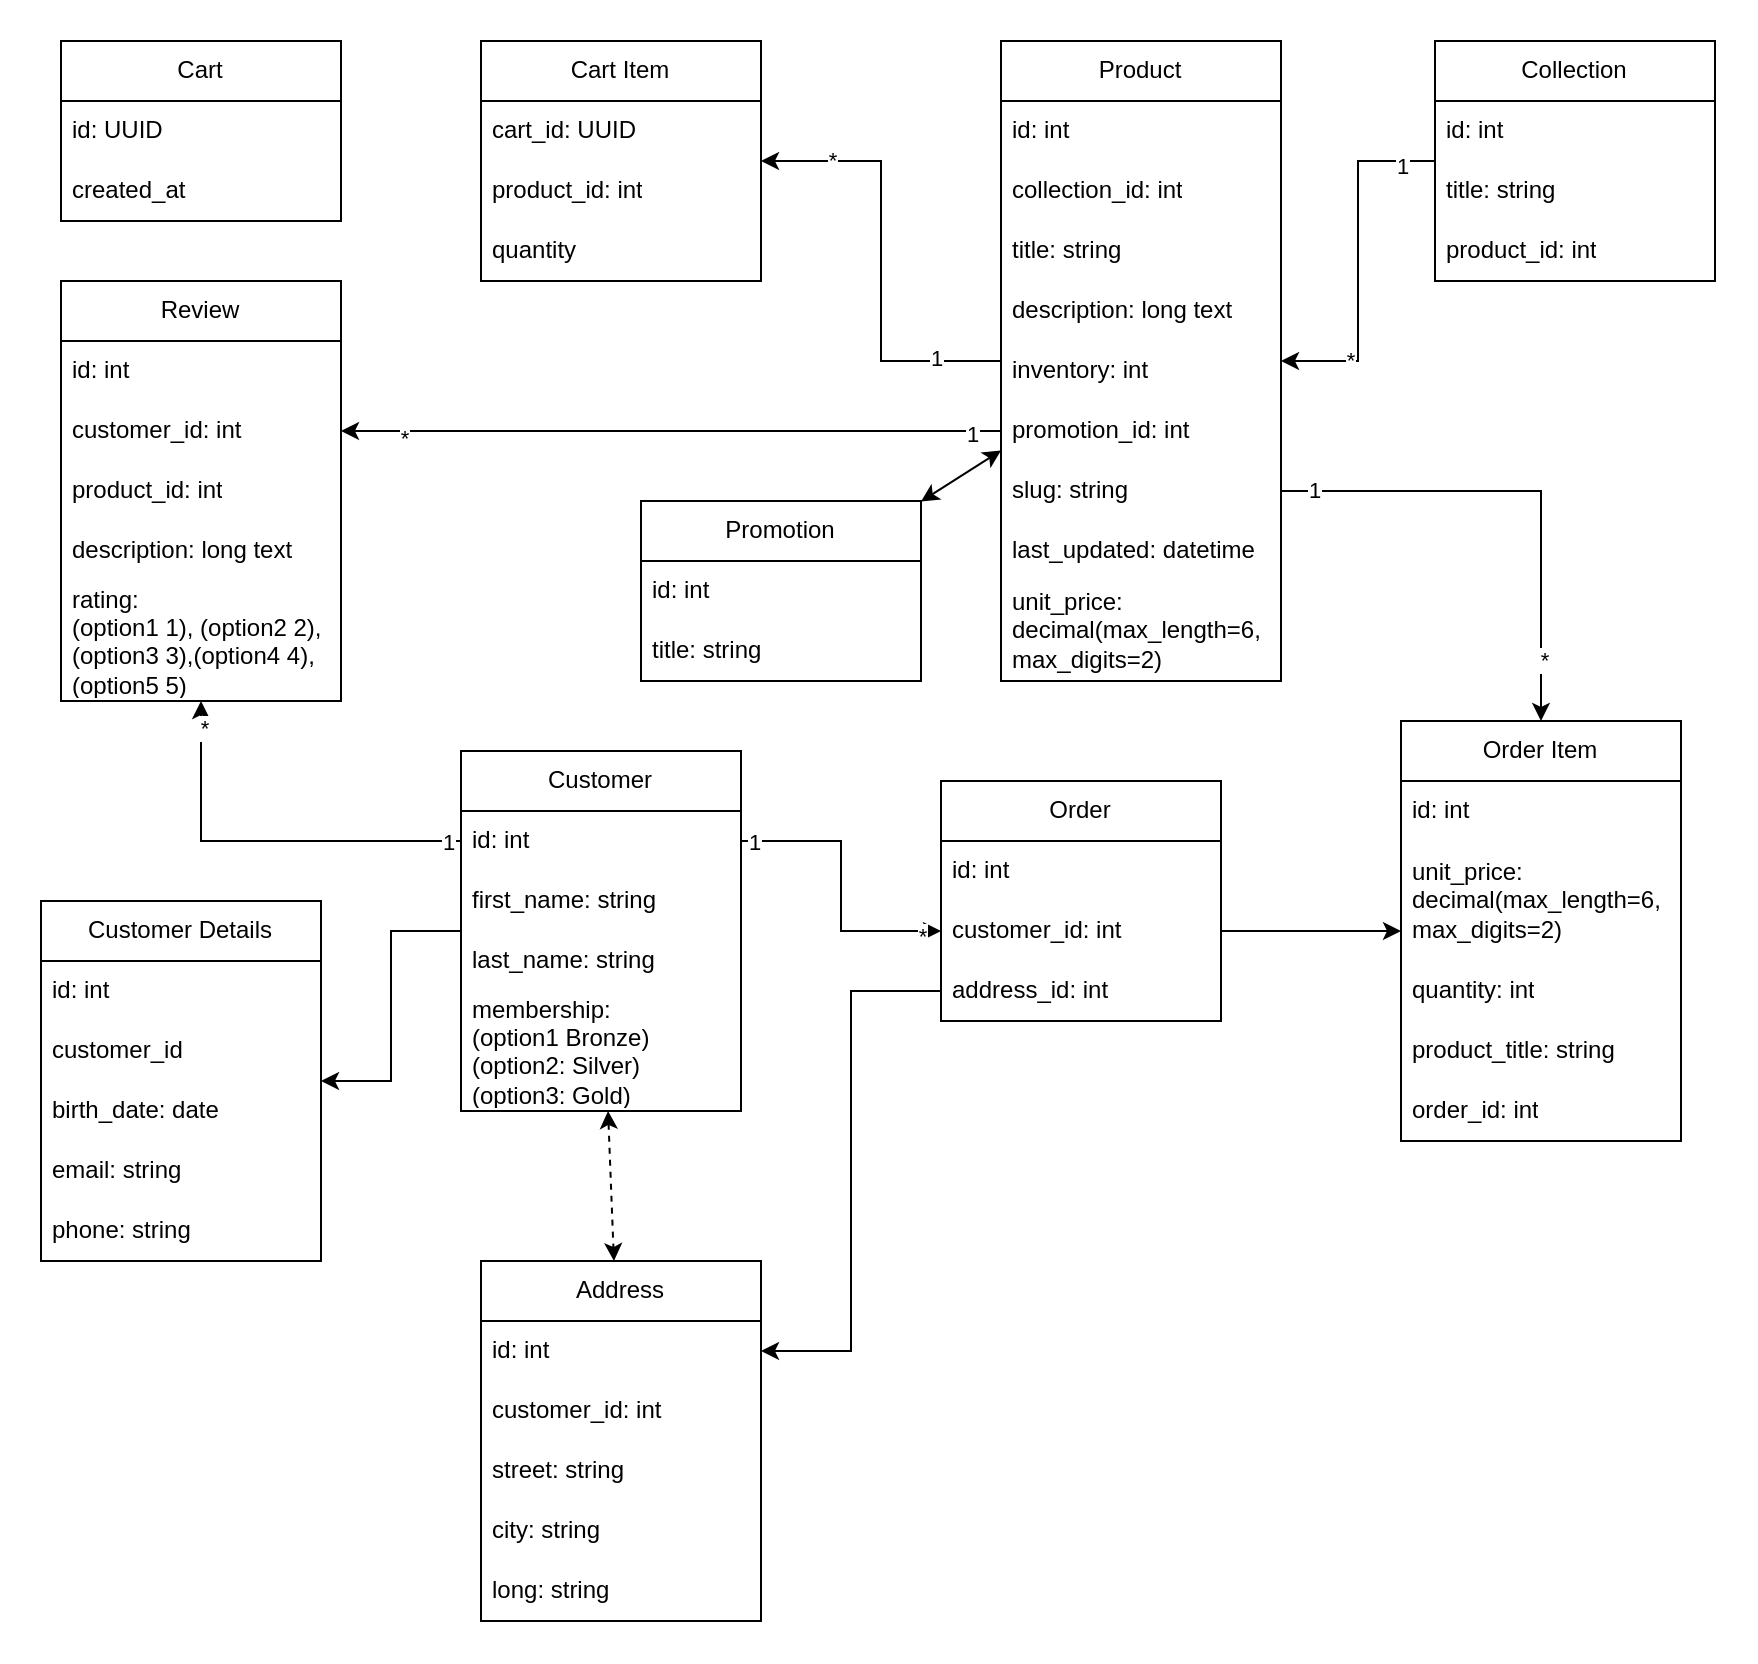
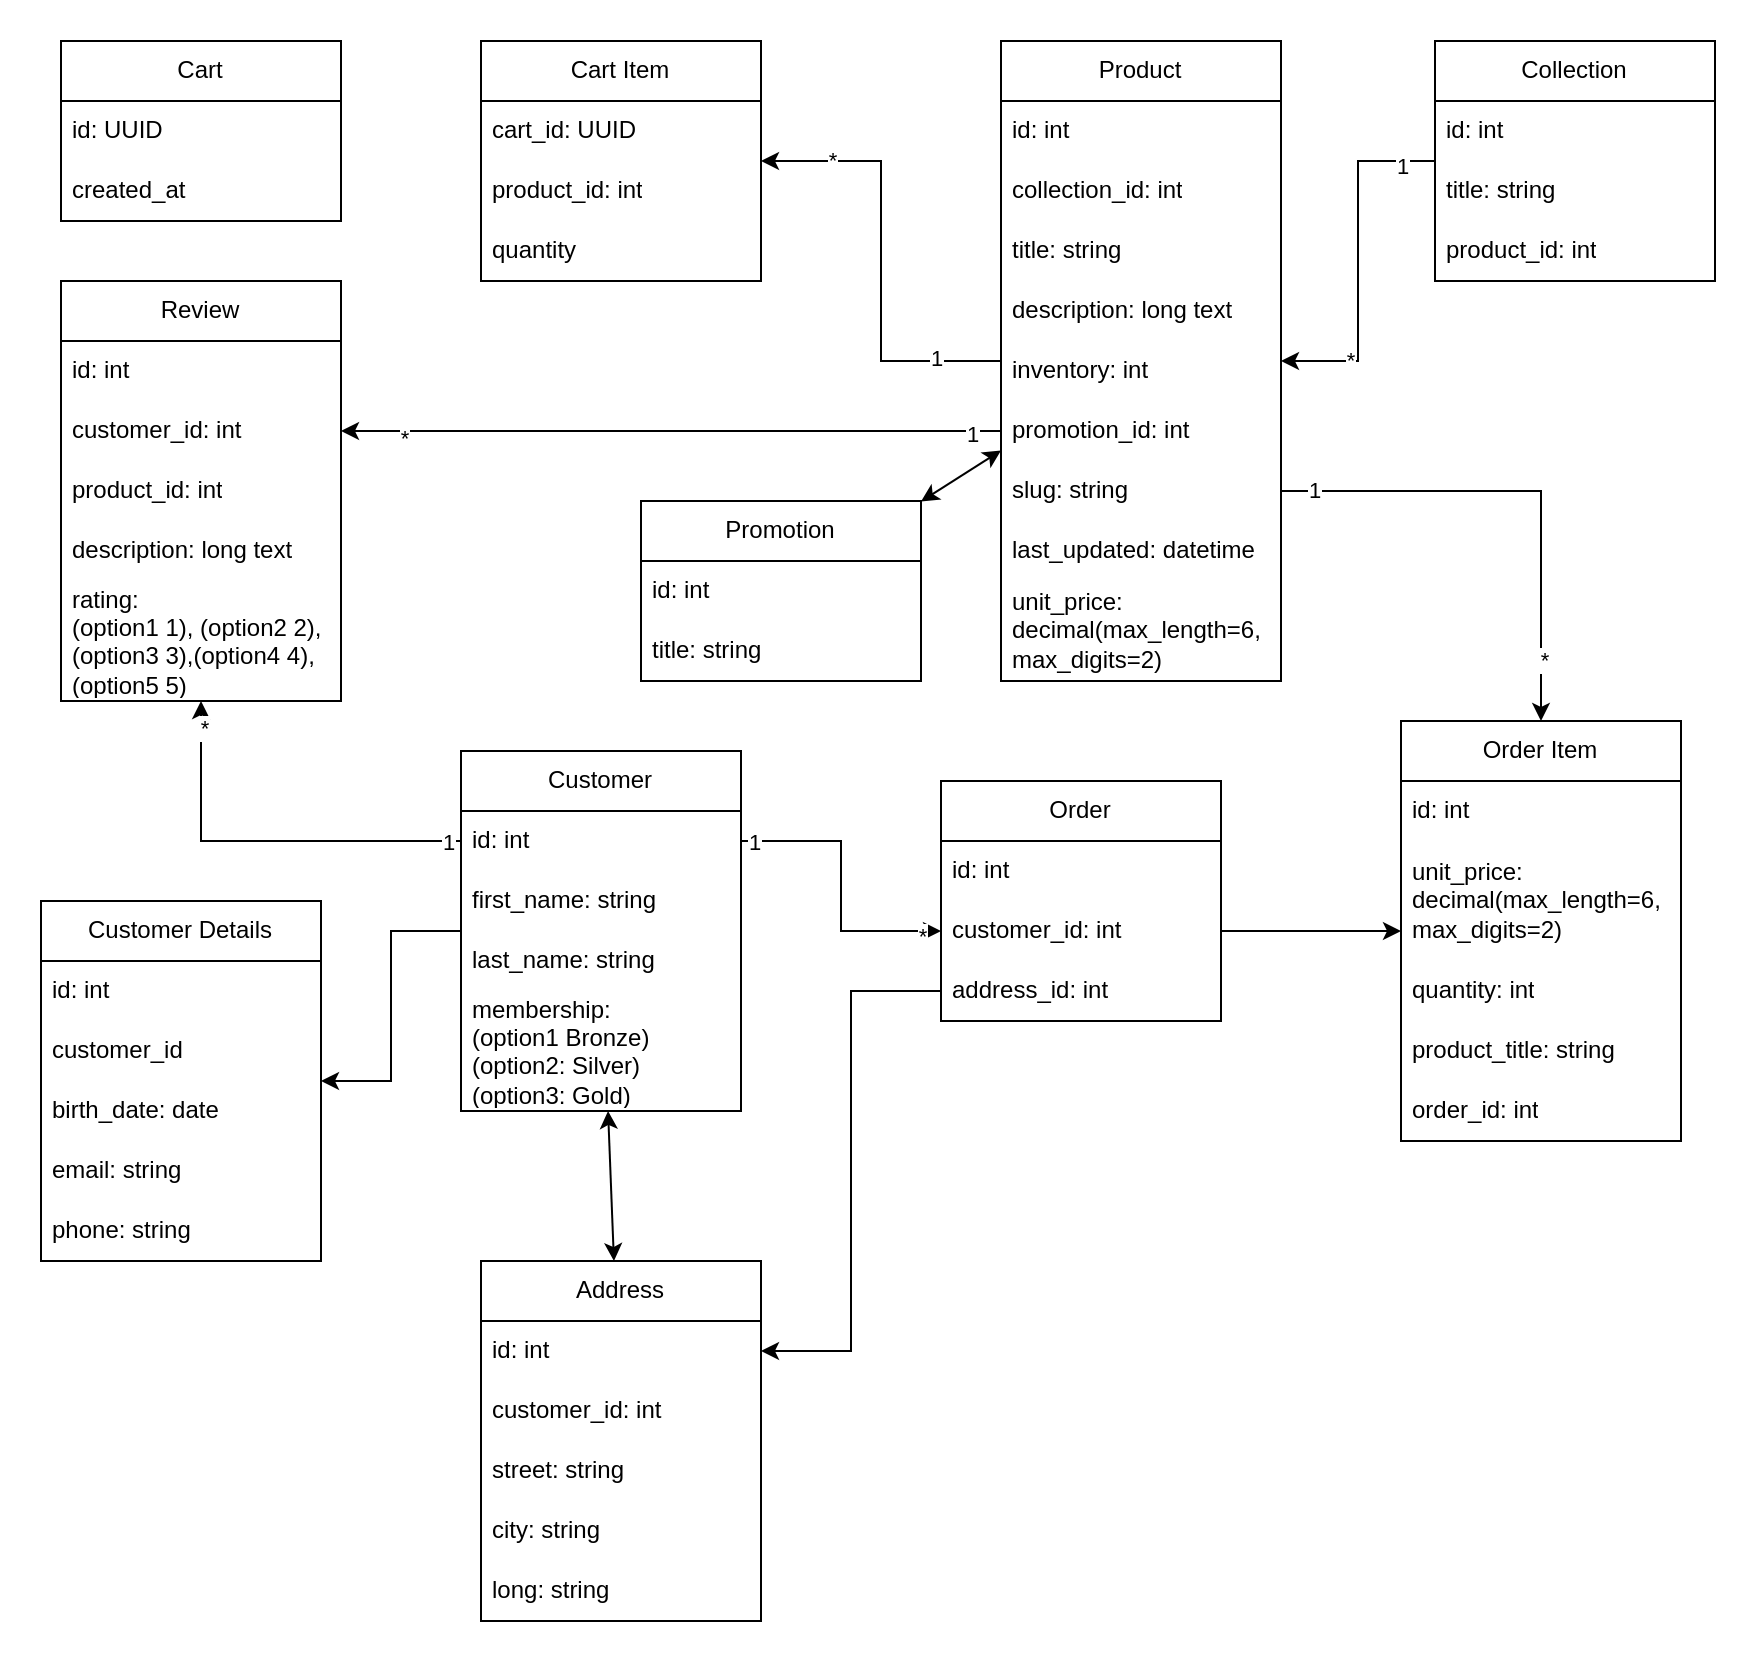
edge "Customer" -- "Address": style dashed -> solid
